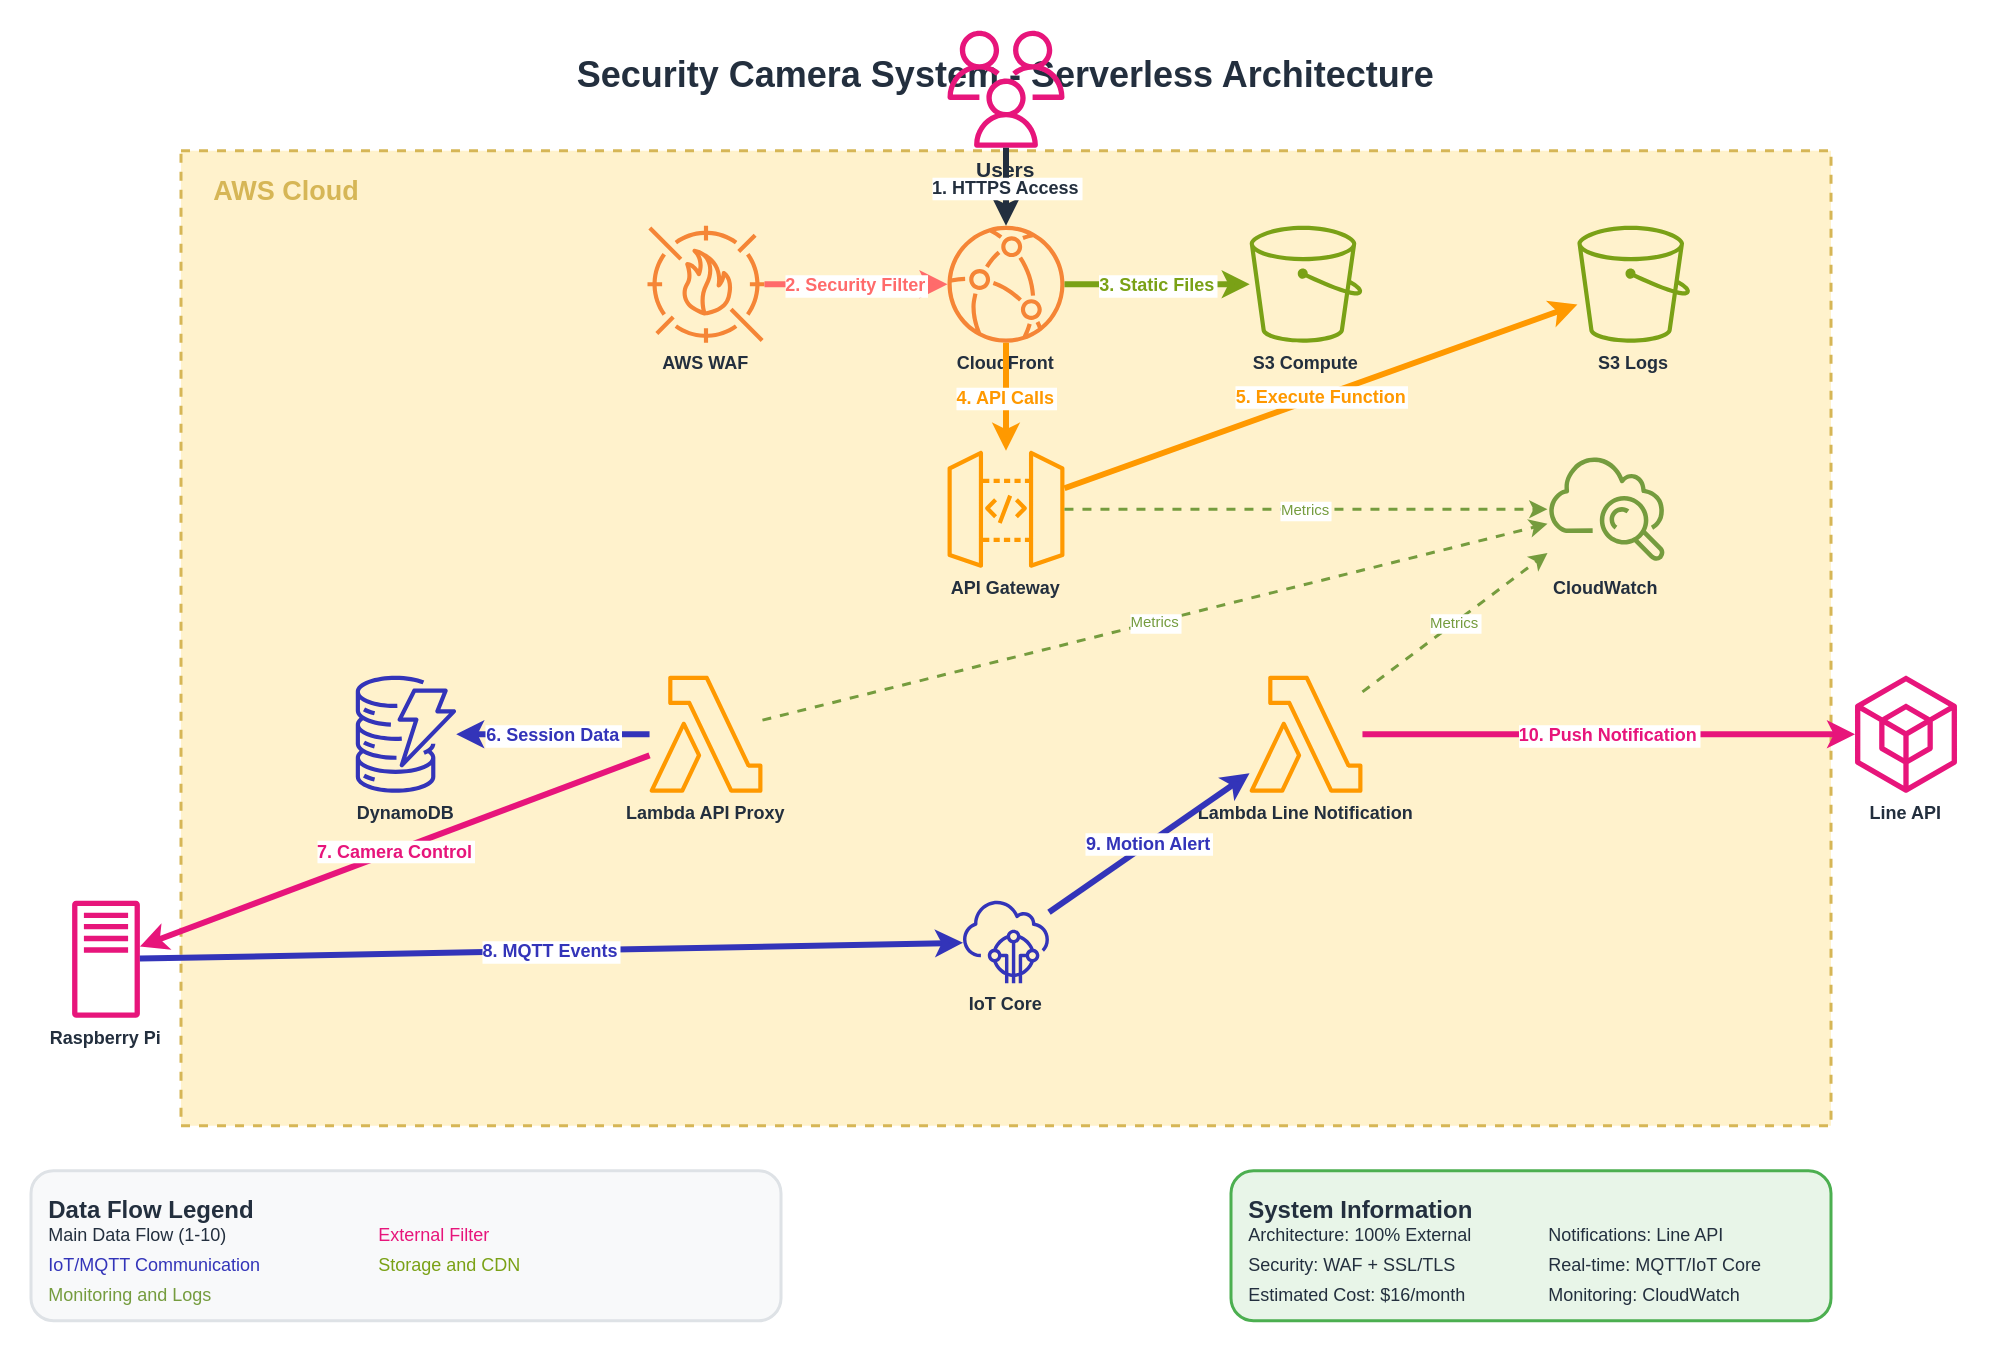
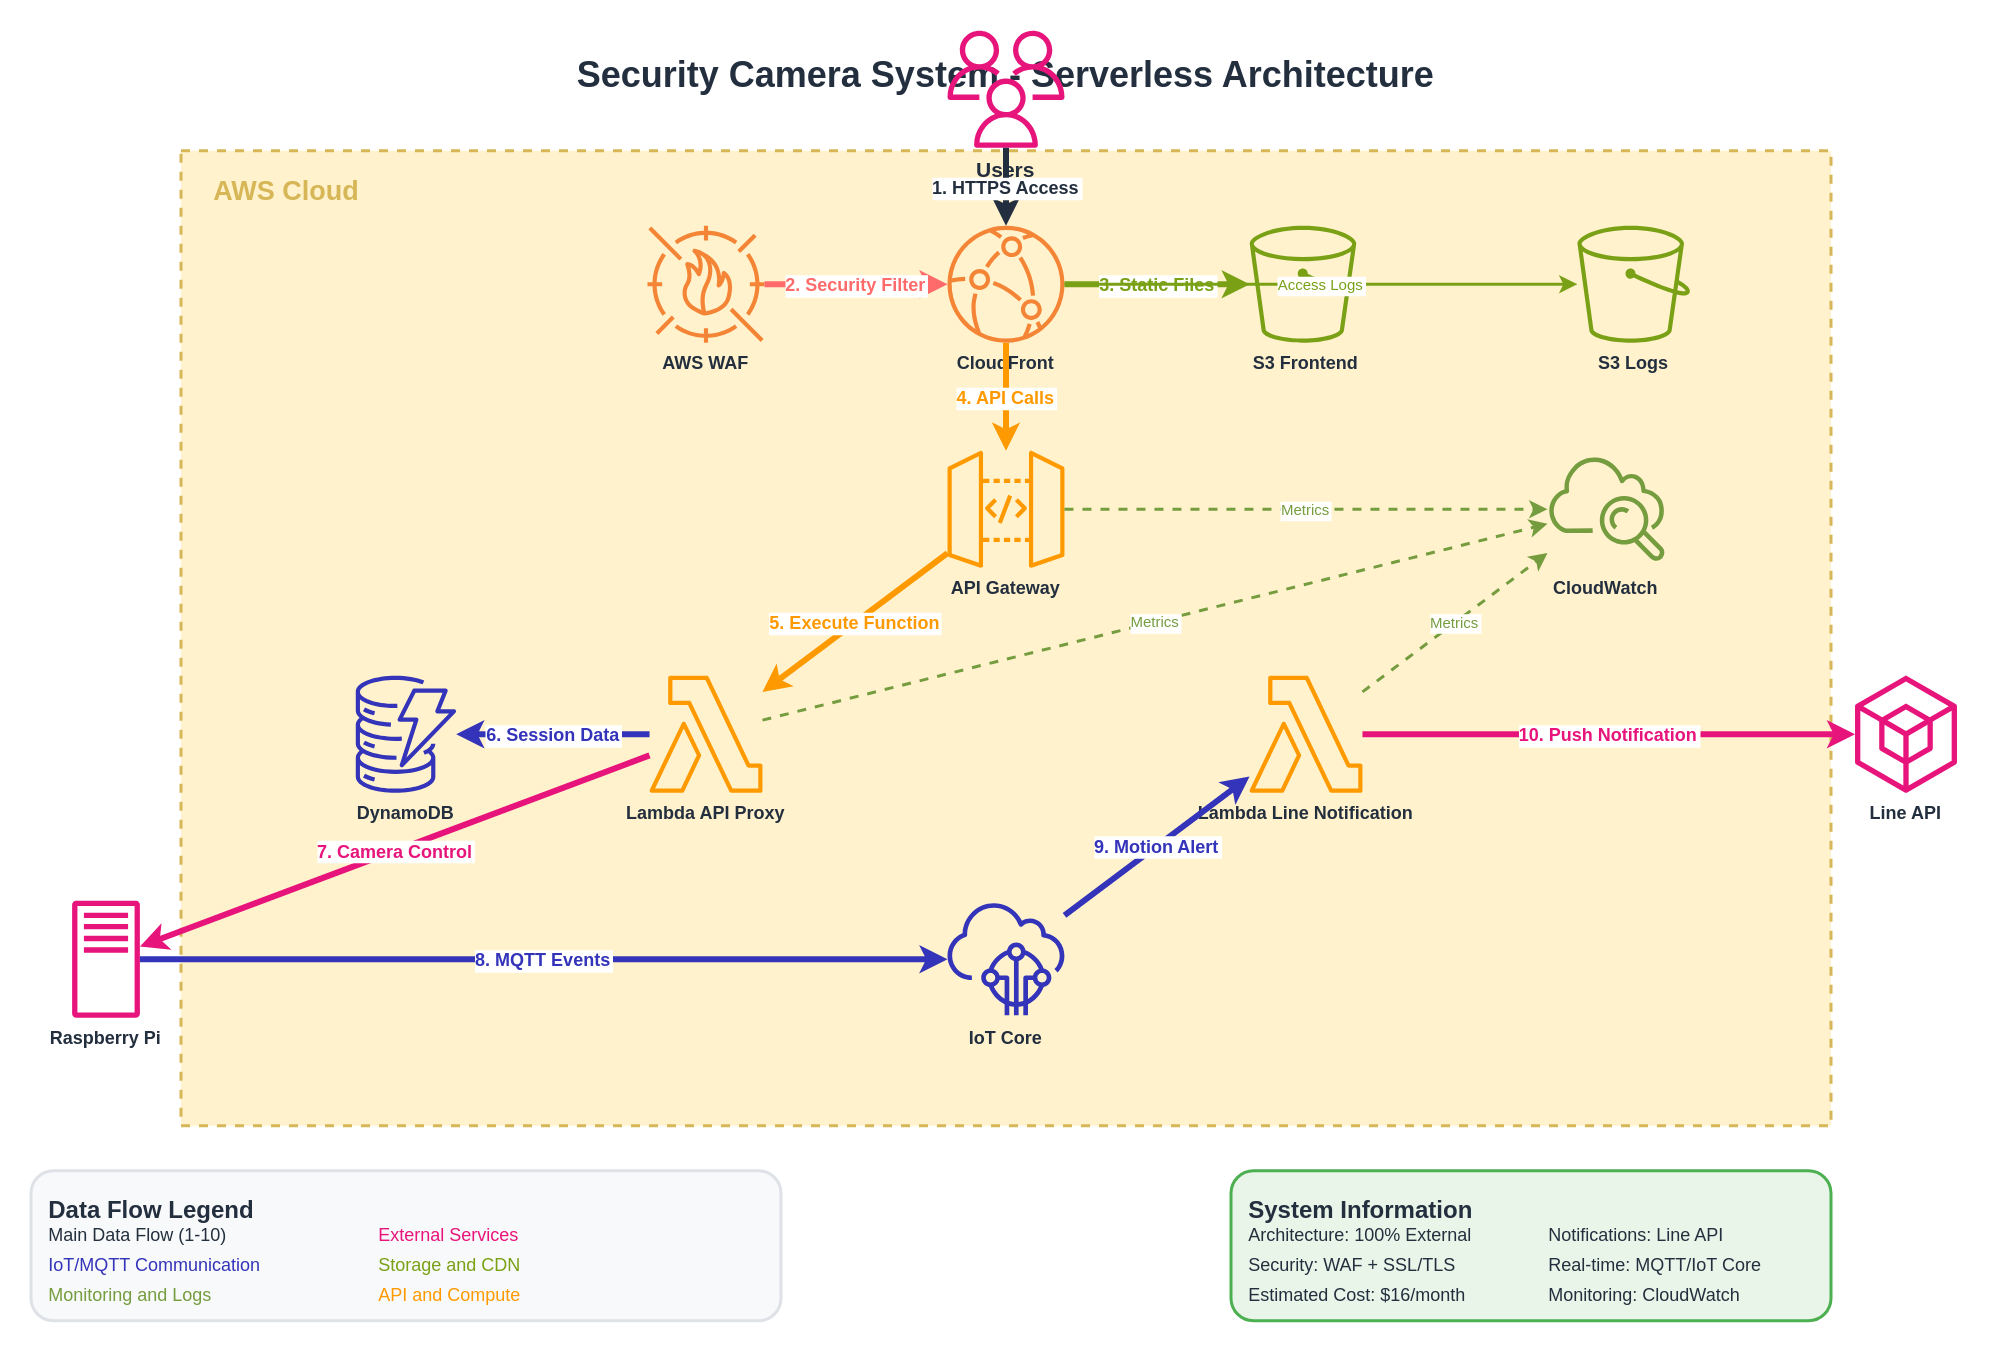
edge "CloudFront" -> "S3 Logs": added, label "Access Logs"
node "S3 Compute": label "S3 Compute" -> "S3 Frontend"
edge "API Gateway" -> "S3 Logs": now "API Gateway" -> "Lambda API Proxy"
node "IoT Core": size 117x83 -> 117x117
node "External Filter": label "External Filter" -> "External Services"
node "API and Compute": added
